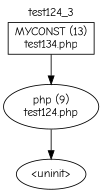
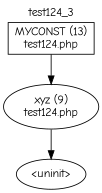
node "MYCONST (13) test134.php": label "MYCONST (13) test134.php" -> "MYCONST (13) test124.php"
node "php (9) test124.php": label "php (9) test124.php" -> "xyz (9) test124.php"
